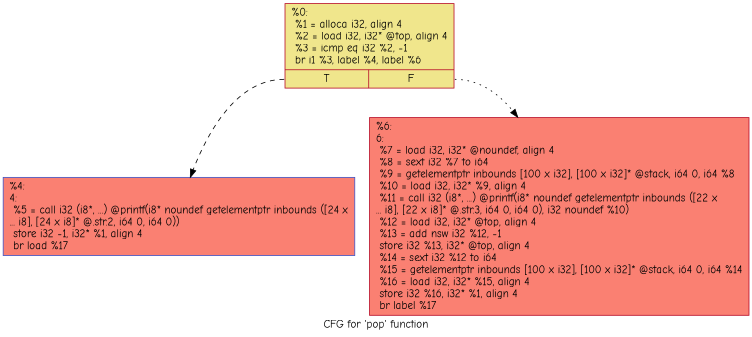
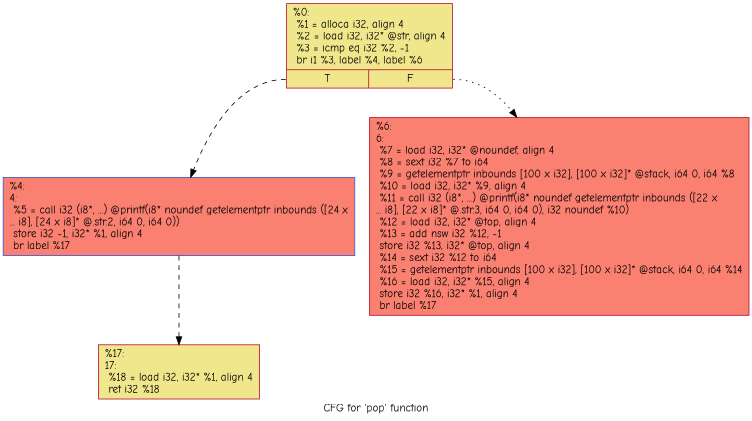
node "%0:": text "%2 = load i32, i32* @top, align 4" -> "%2 = load i32, i32* @str, align 4"
node "%4:": text "br load %17" -> "br label %17"
node "%17:": added
